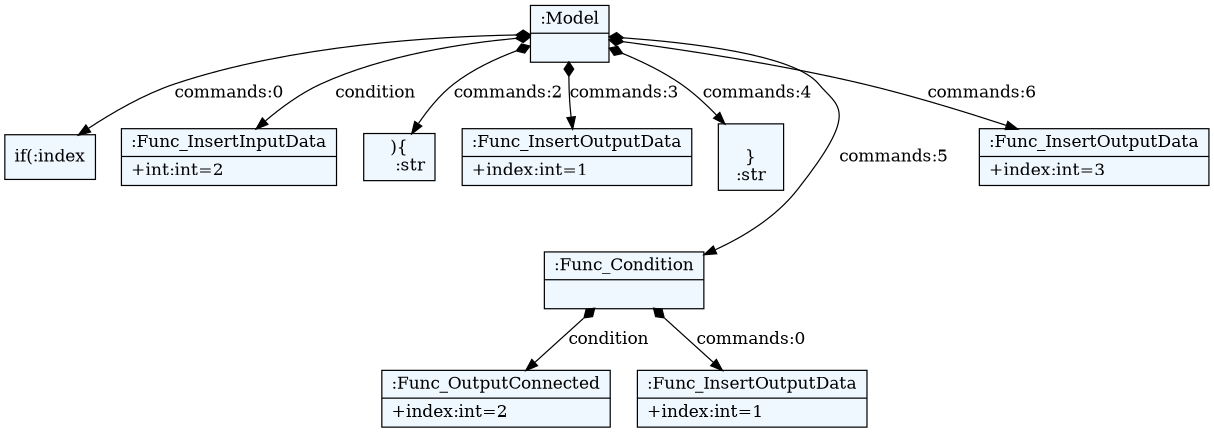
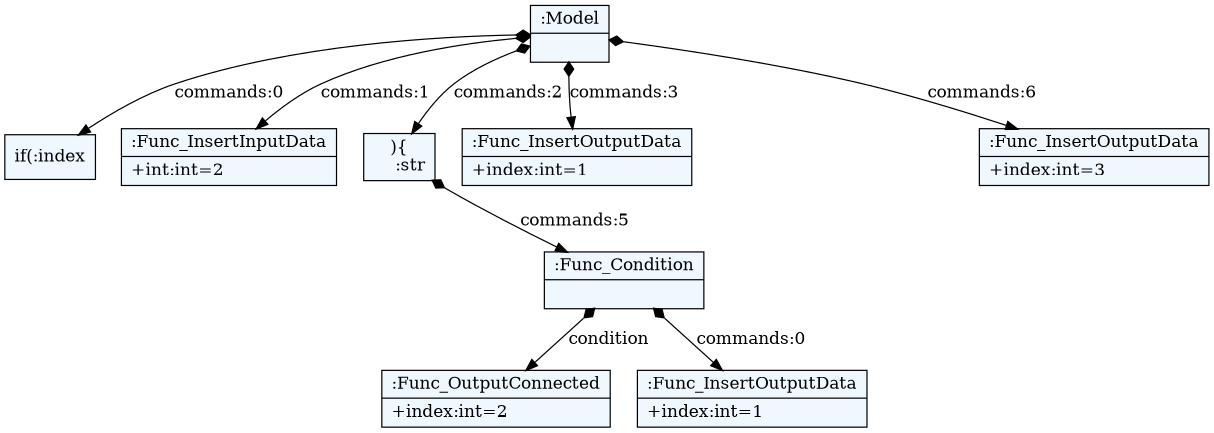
edge ":Model" -- ":Func_InsertInputData": label "condition" -> "commands:1"
edge ":Model" -- ":Func_Condition": now "){ :str" -- ":Func_Condition"
node "} :str": removed
